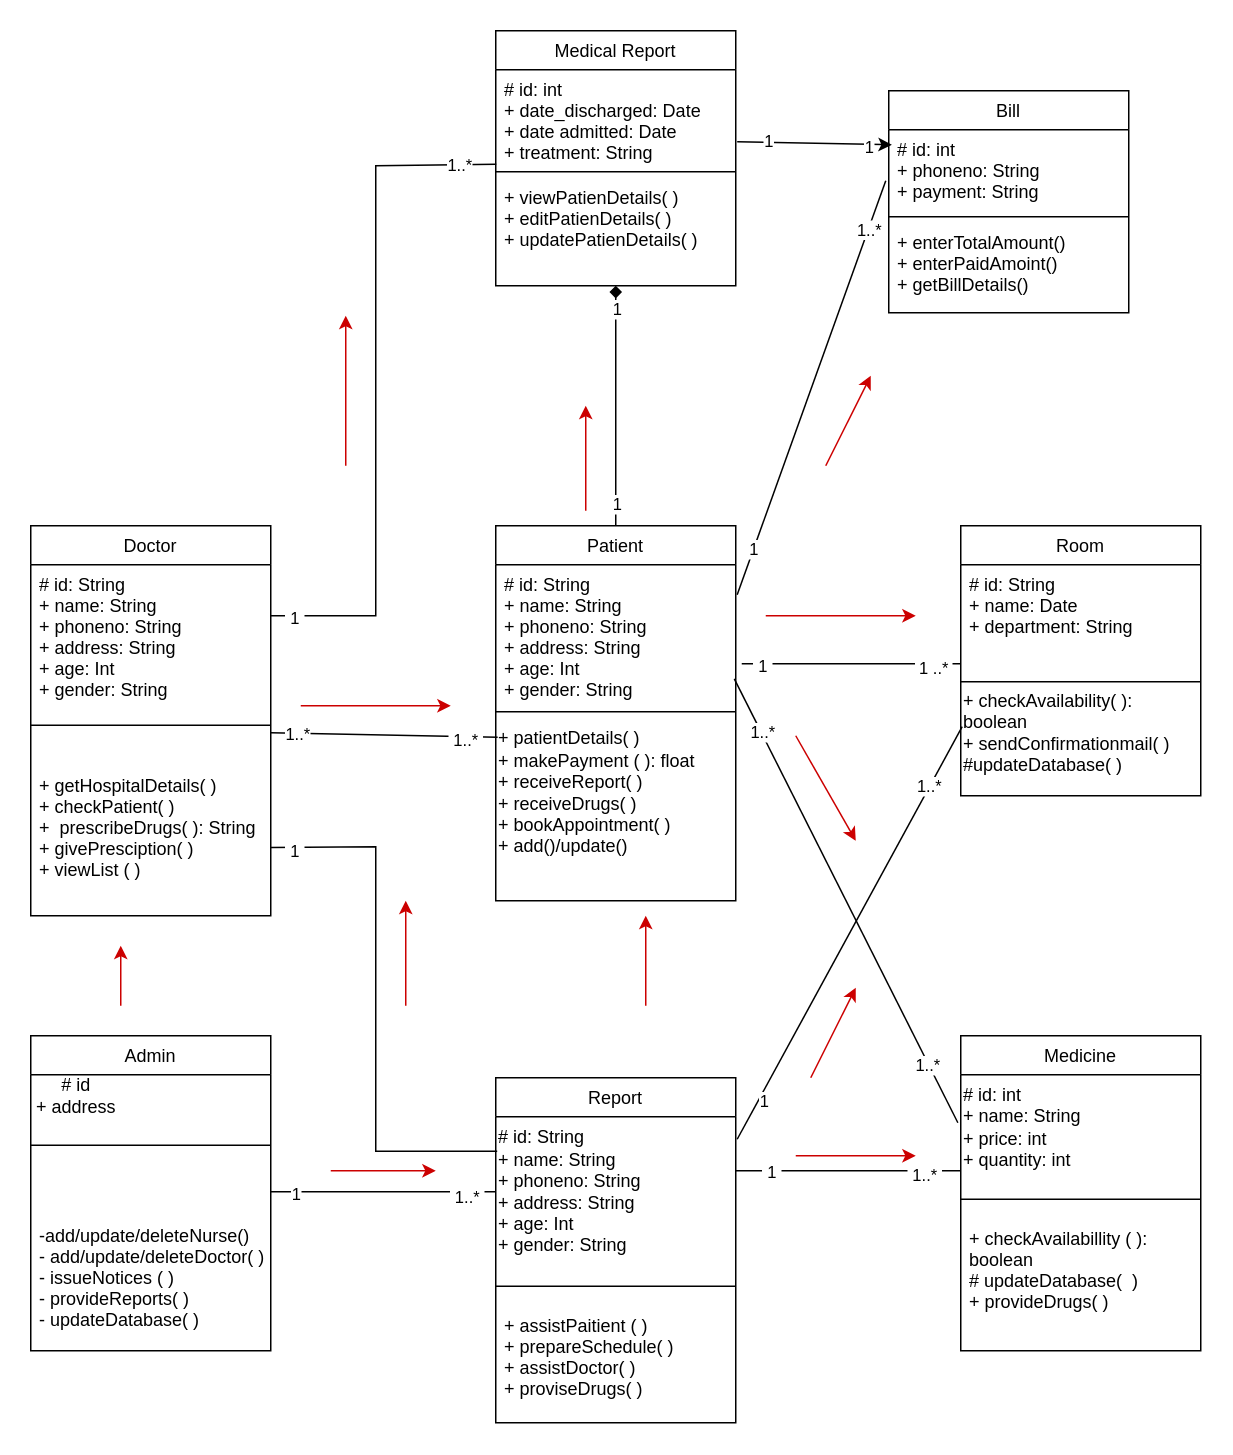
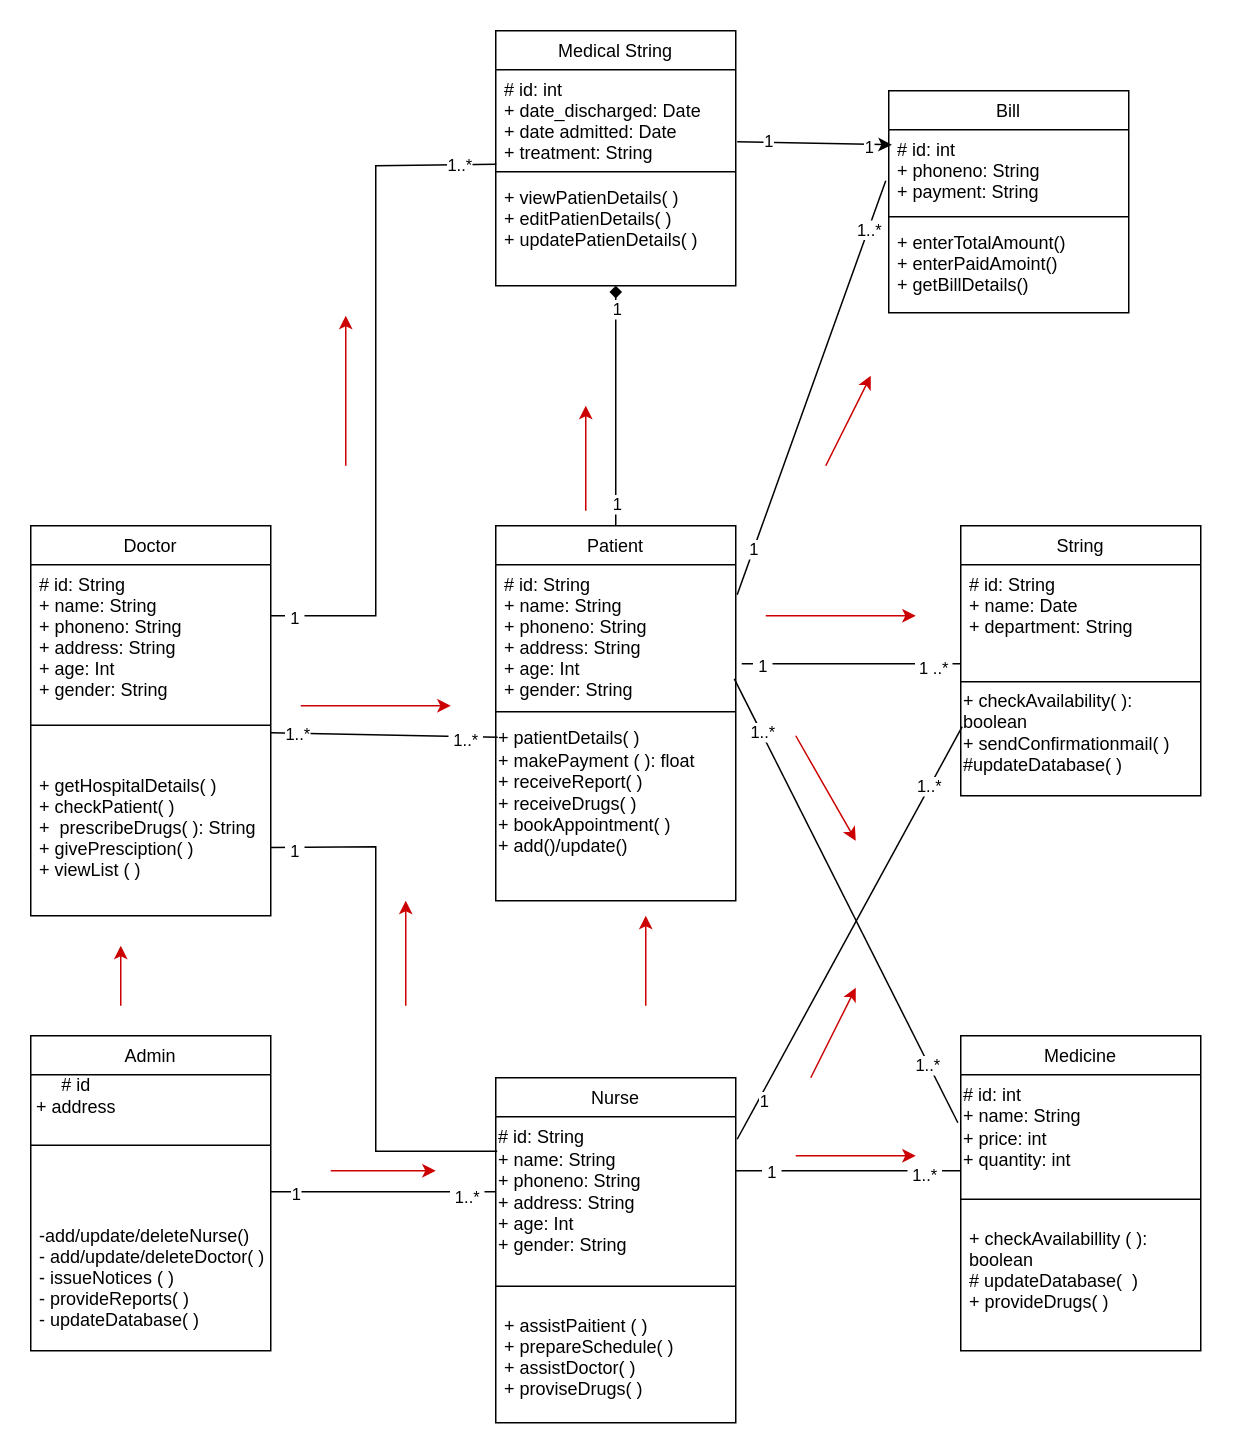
node "Medical Report": label "Medical Report" -> "Medical String"
node "Room": label "Room" -> "String"
node "Report": label "Report" -> "Nurse"
